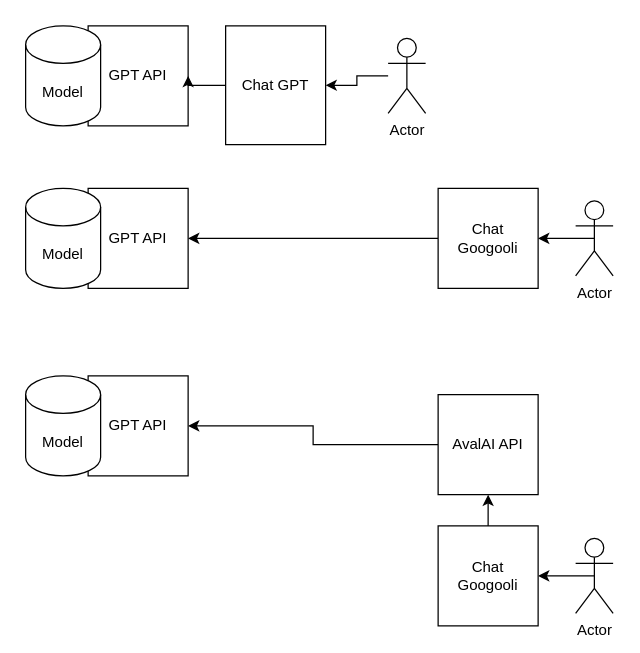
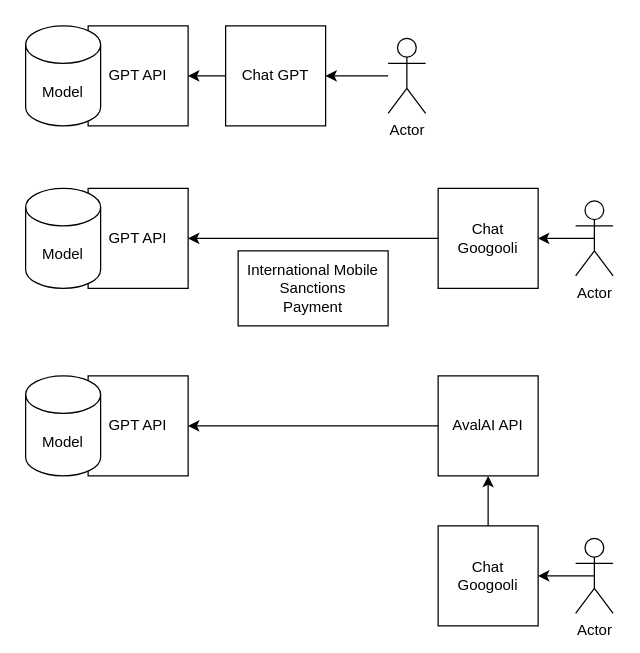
node "Chat GPT": size 100x119 -> 100x100
node "International Mobile Sanctions Payment": added
node "AvalAI API": moved (488, 444) -> (488, 426)
